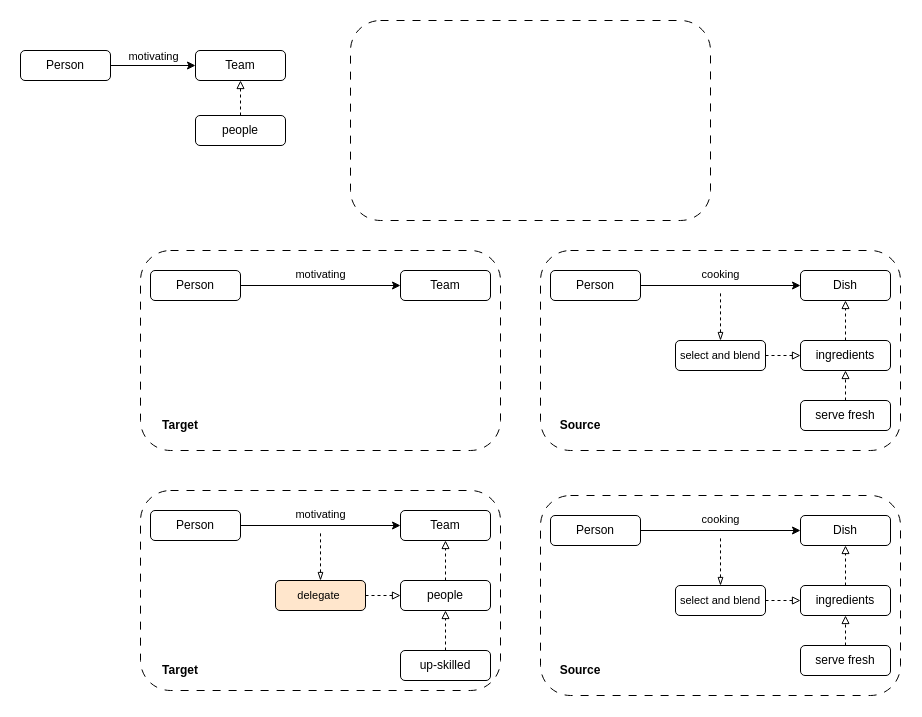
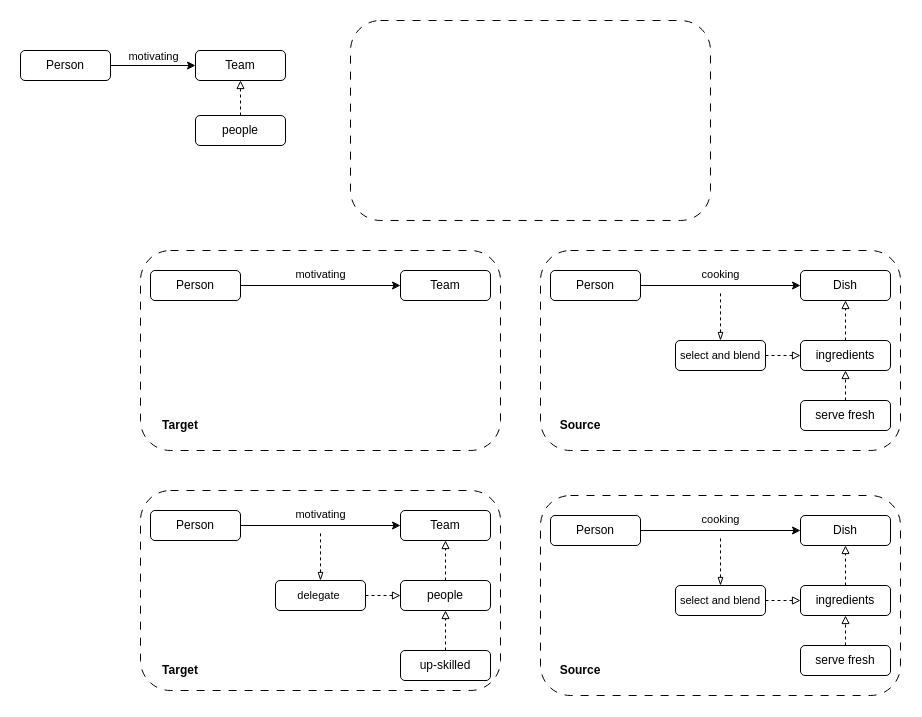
node "delegate": fillcolor #ffe6cc -> #ffffff
